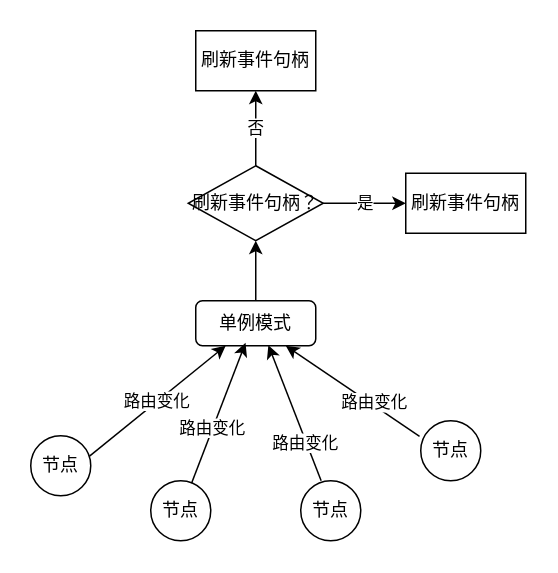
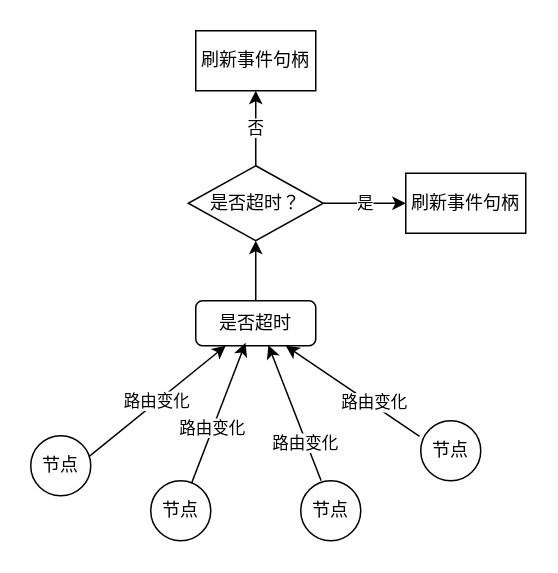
node "刷新事件句柄？": label "刷新事件句柄？" -> "是否超时？"
node "单例模式": label "单例模式" -> "是否超时"
